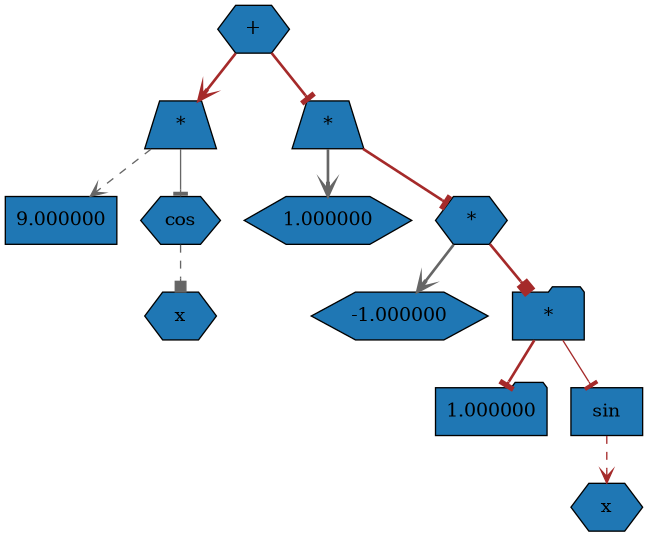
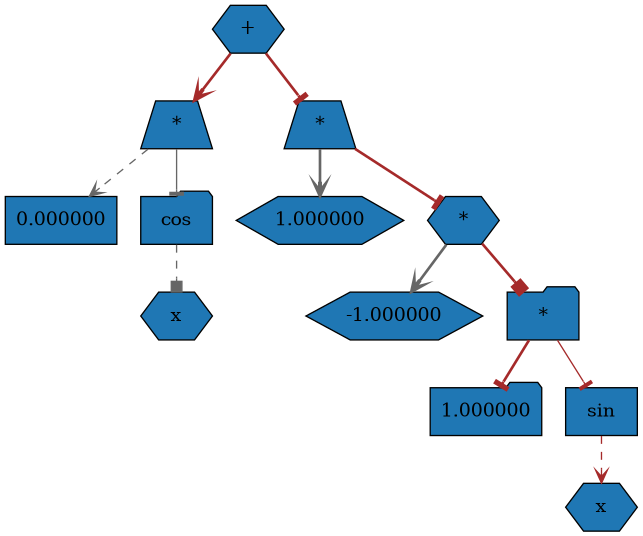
node "9.000000": label "9.000000" -> "0.000000"
node "cos": shape hexagon -> folder
